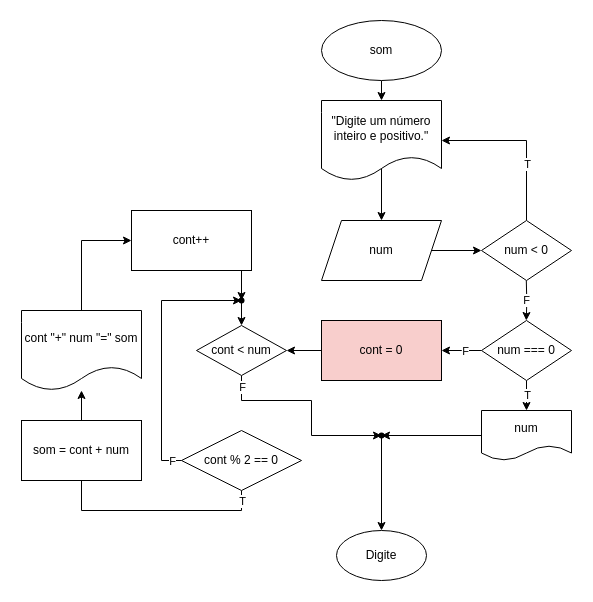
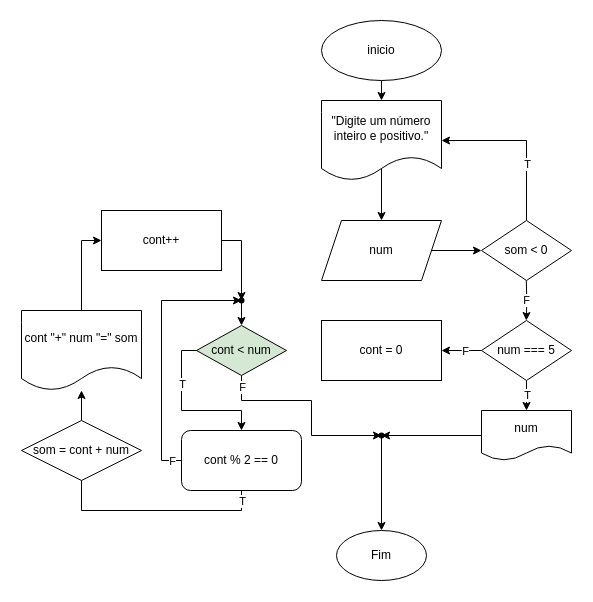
node "som": label "som" -> "inicio"
node "cont++": moved (192, 241) -> (162, 241)
node "num < 0": label "num < 0" -> "som < 0"
node "cont < num": fillcolor #ffffff -> #d5e8d4
edge "cont = 0" -> "cont < num": removed
node "cont = 0": fillcolor #f8cecc -> #ffffff
node "num === 0": label "num === 0" -> "num === 5"
edge "cont < num" -> "cont % 2 == 0": added, label "T"
node "som = cont + num": shape rectangle -> diamond
node "cont % 2 == 0": shape diamond -> rounded rectangle
node "Digite": label "Digite" -> "Fim"
